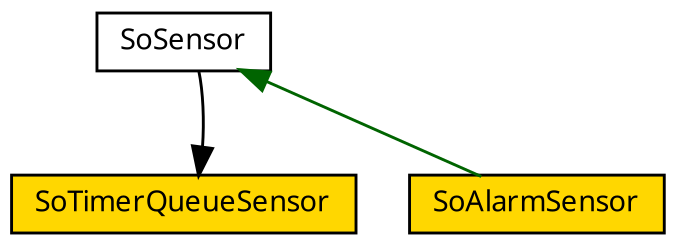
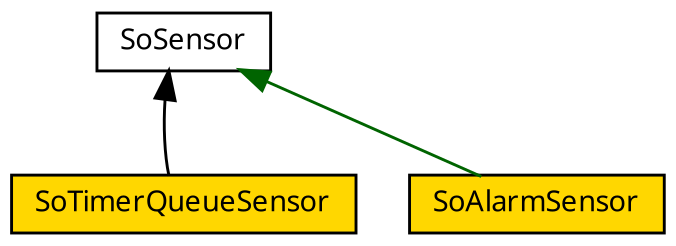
edge "SoSensor" -> "SoTimerQueueSensor": reversed
